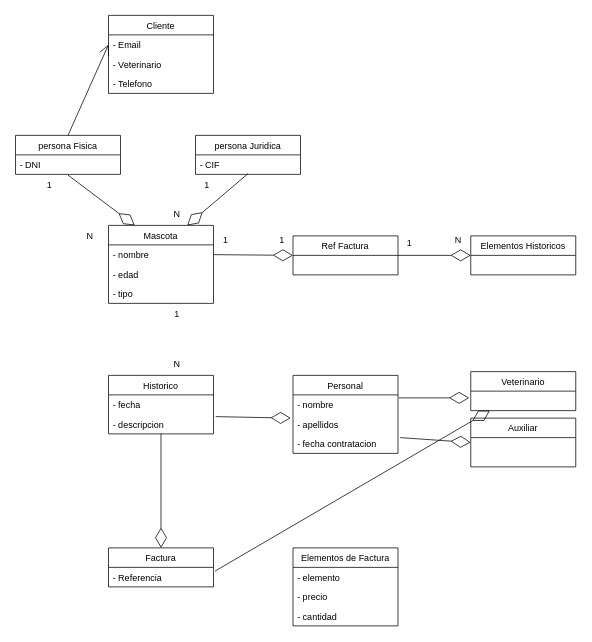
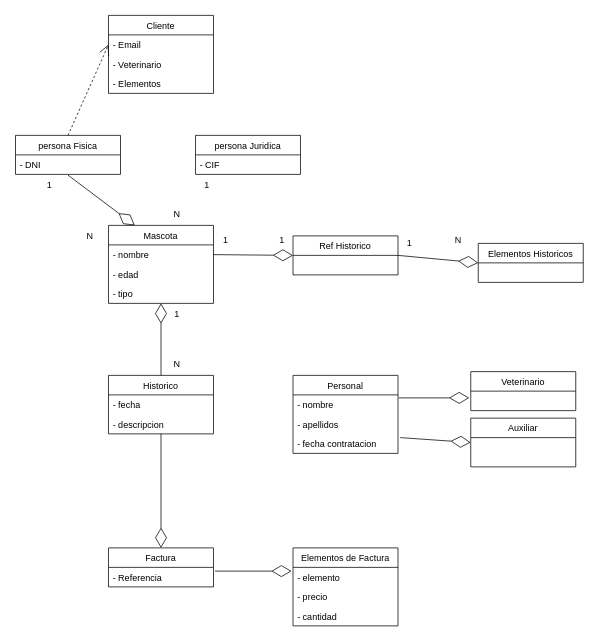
node "- Telefono": label "- Telefono" -> "- Elementos"
edge "persona Fisica" -> "- Email": style solid -> dashed
edge "- CIF" -> "Mascota": removed
node "Ref Factura": label "Ref Factura" -> "Ref Historico"
node "Elementos Historicos": moved (523, 255) -> (531, 263)
edge "Historico" -> "- tipo": added
edge "- descripcion" -> "- apellidos": removed
edge "- Referencia" -> "Veterinario": now "- Referencia" -> "- elemento"
